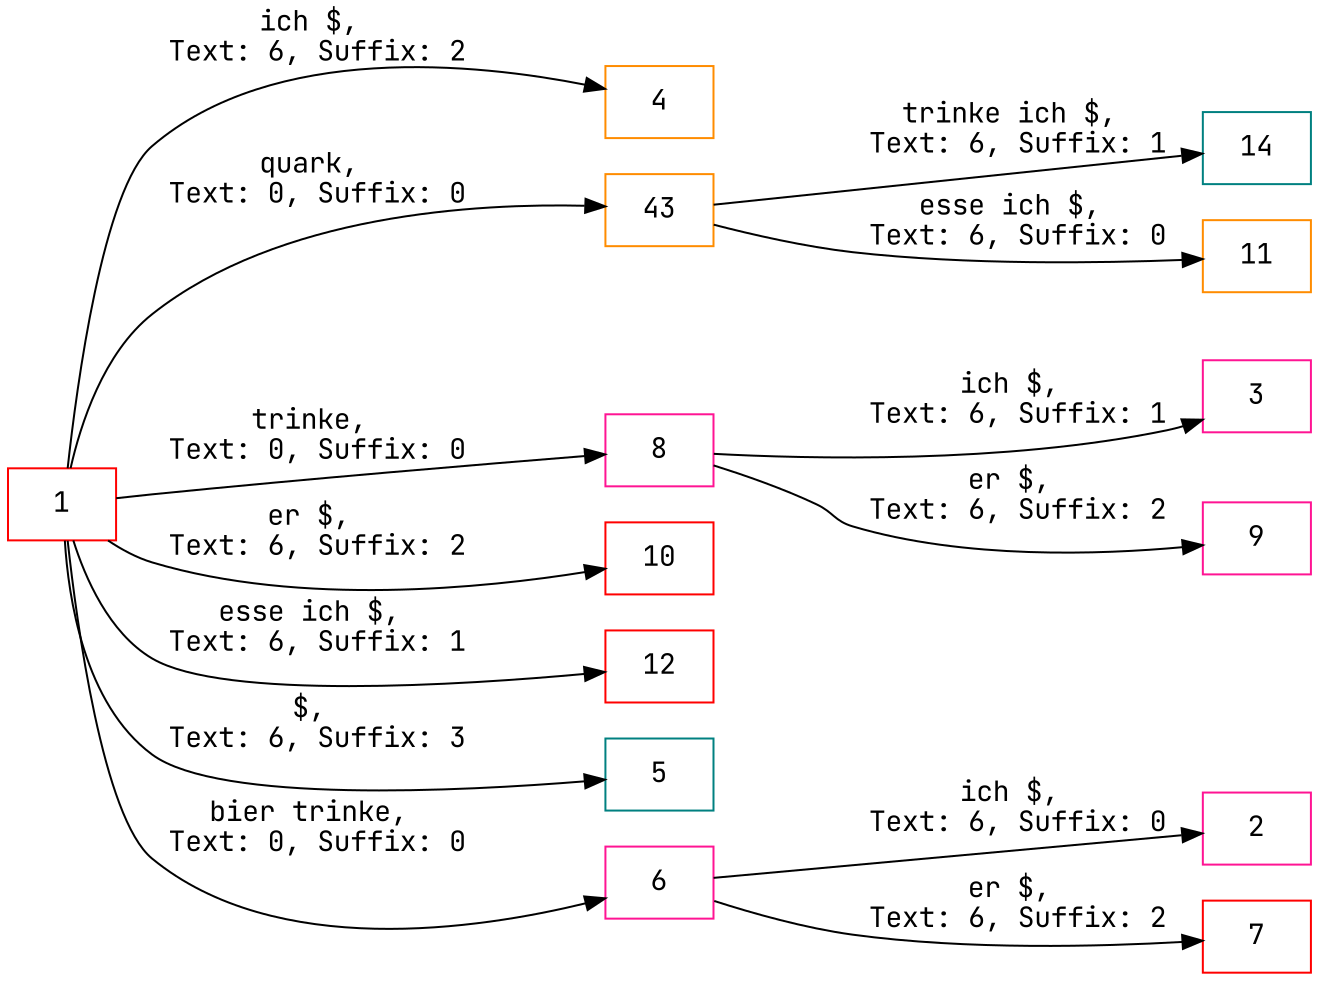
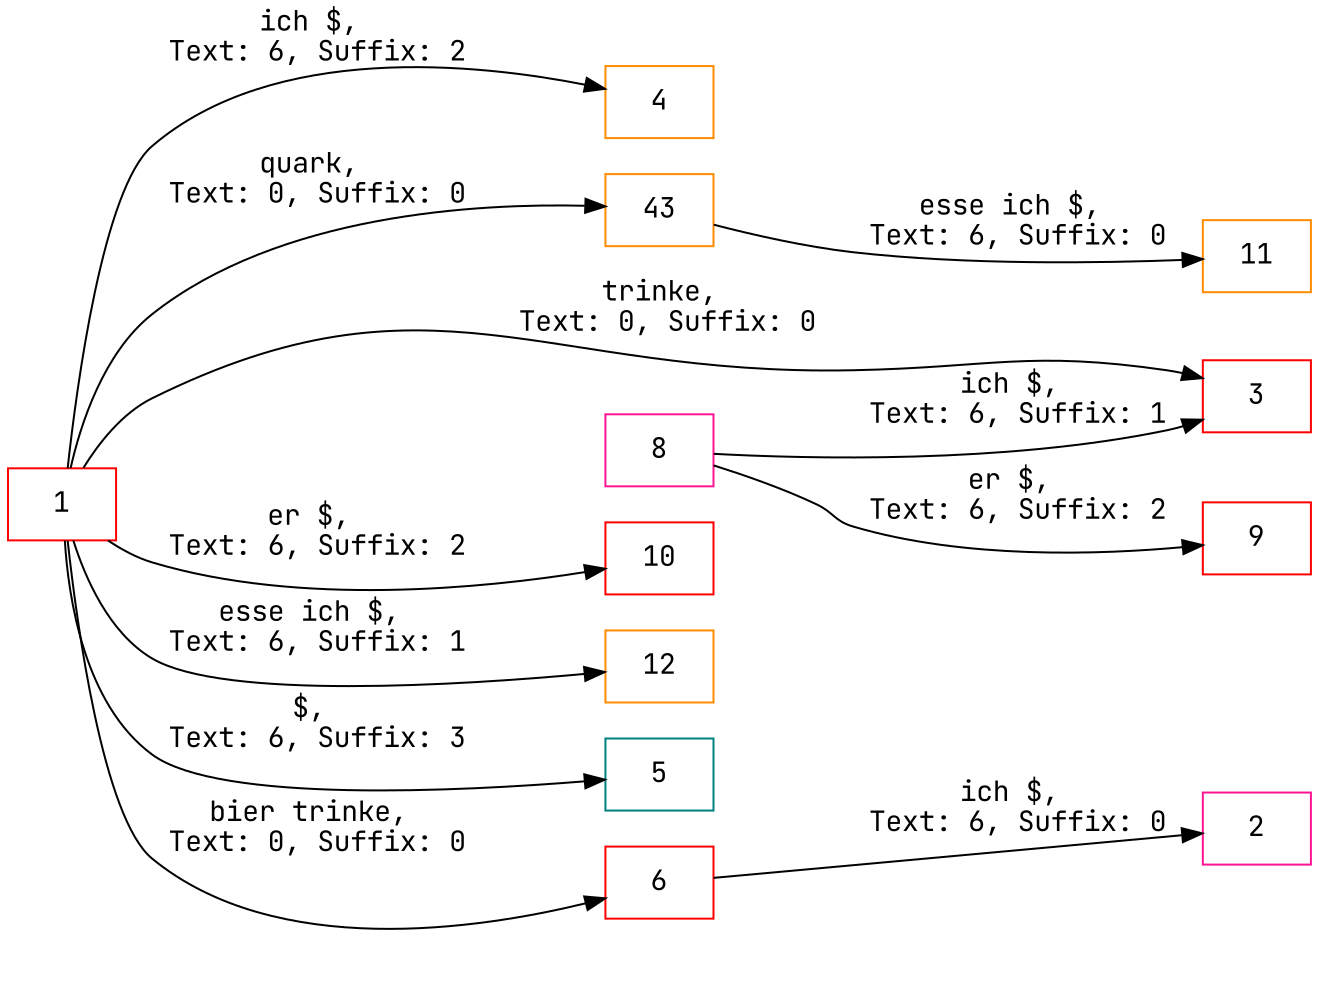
node "14": removed
node "3": color deeppink -> red
edge "1" -> "8": now "1" -> "3"
node "9": color deeppink -> red
node "12": color red -> darkorange
node "6": color deeppink -> red
node "7": removed
